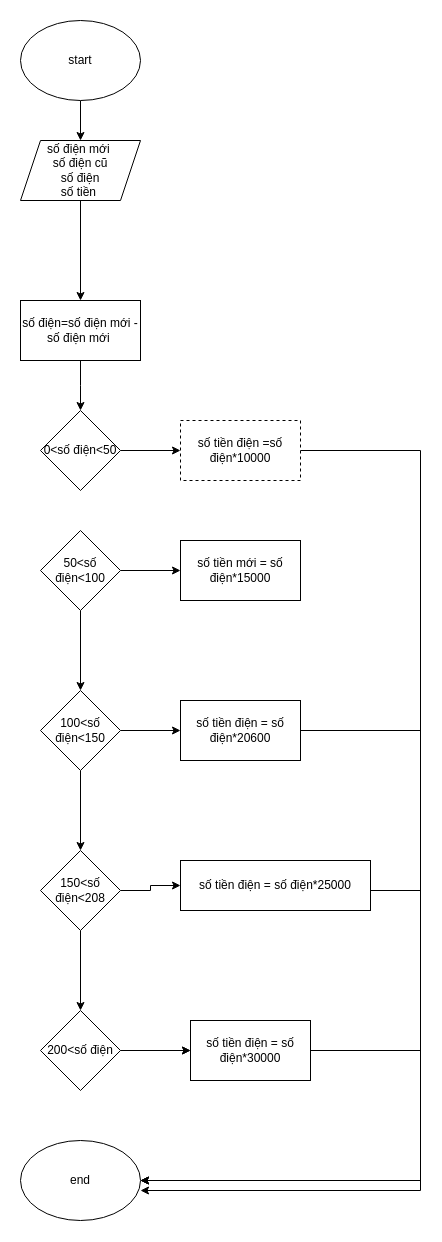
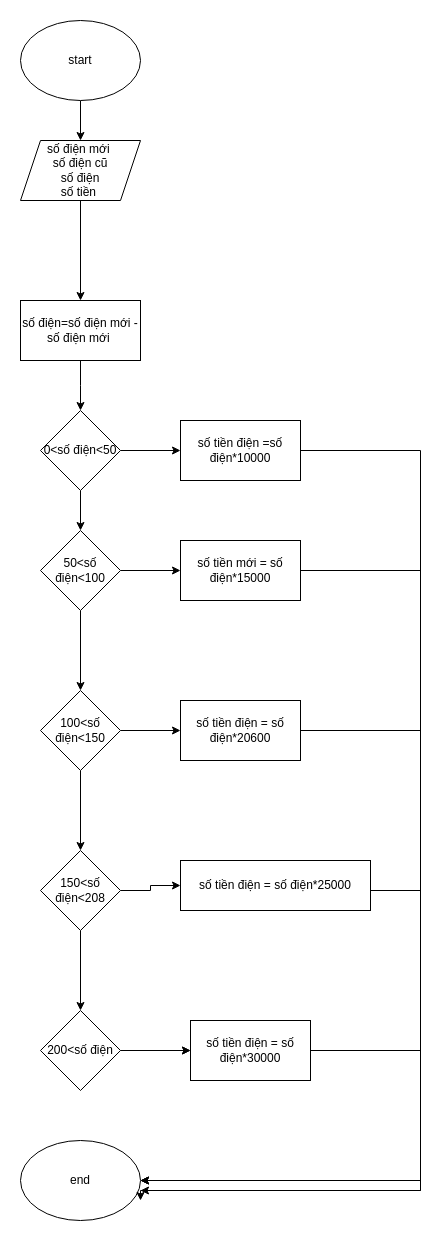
node "số tiền điện =số điện*10000": style dashed -> solid
edge "0<số điện<50" -> "50<số điện<100": added
edge "số tiền mới = số điện*15000" -> "end": added
